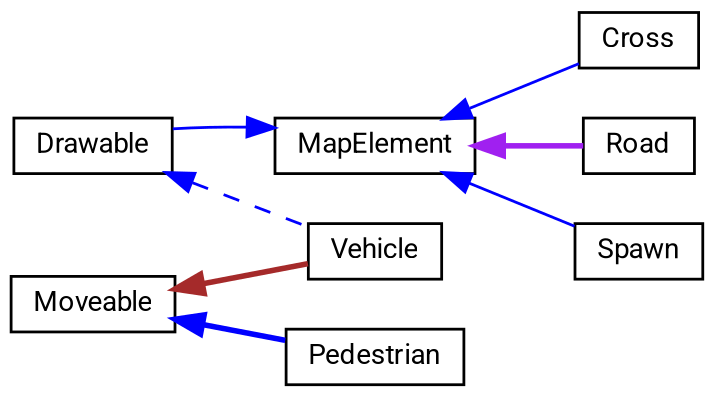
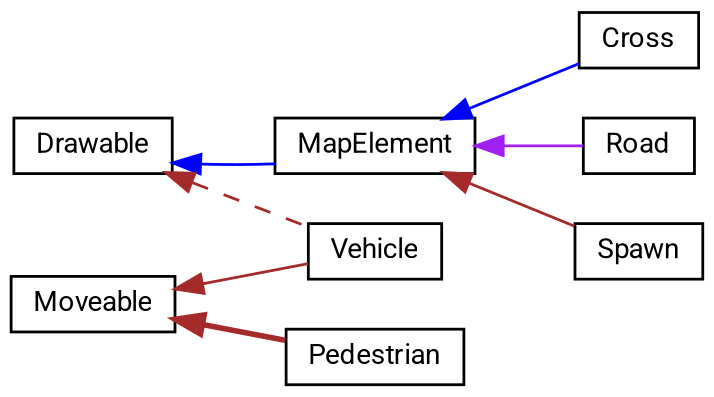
edge "Drawable" -> "MapElement": reversed
edge "Road" -> "MapElement": style bold -> solid
edge "Vehicle" -> "Drawable": color blue -> brown
edge "Spawn" -> "MapElement": color blue -> brown
edge "Vehicle" -> "Moveable": style bold -> solid
edge "Pedestrian" -> "Moveable": color blue -> brown
